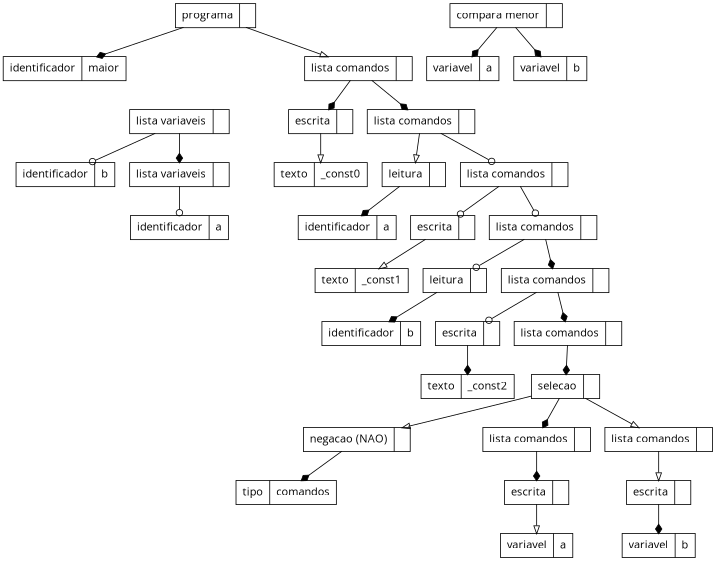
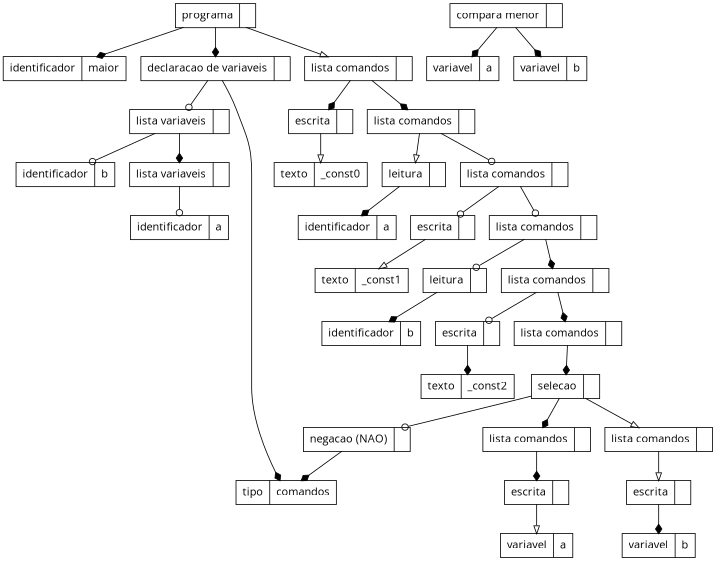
node "declaracao de variaveis": added
edge "selecao" -> "negacao (NAO)": arrowhead onormal -> odot
